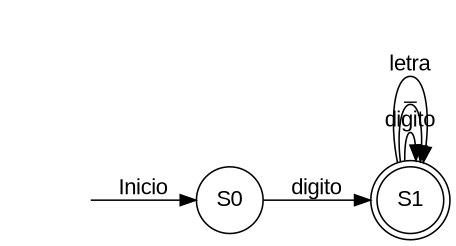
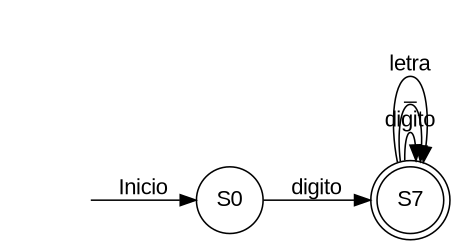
node "S1": label "S1" -> "S7"
